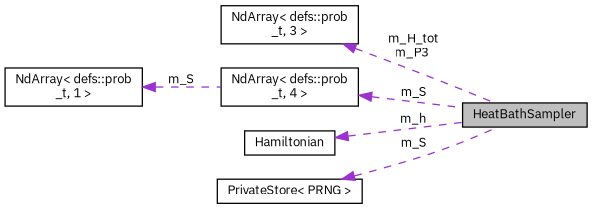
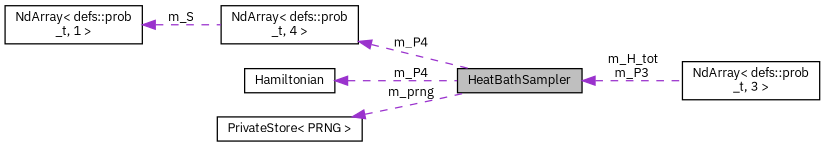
edge "HeatBathSampler" -> "NdArray< defs::prob _t, 3 >": reversed
edge "HeatBathSampler" -> "NdArray< defs::prob _t, 4 >": label " m_S" -> " m_P4"
edge "HeatBathSampler" -> "Hamiltonian": label " m_h" -> " m_P4"
edge "HeatBathSampler" -> "PrivateStore< PRNG >": label " m_S" -> " m_prng"
